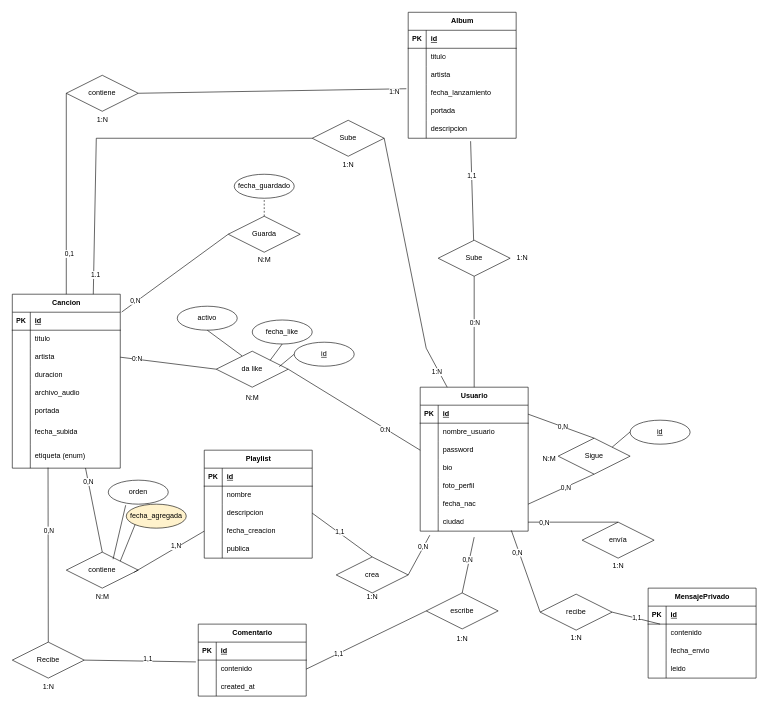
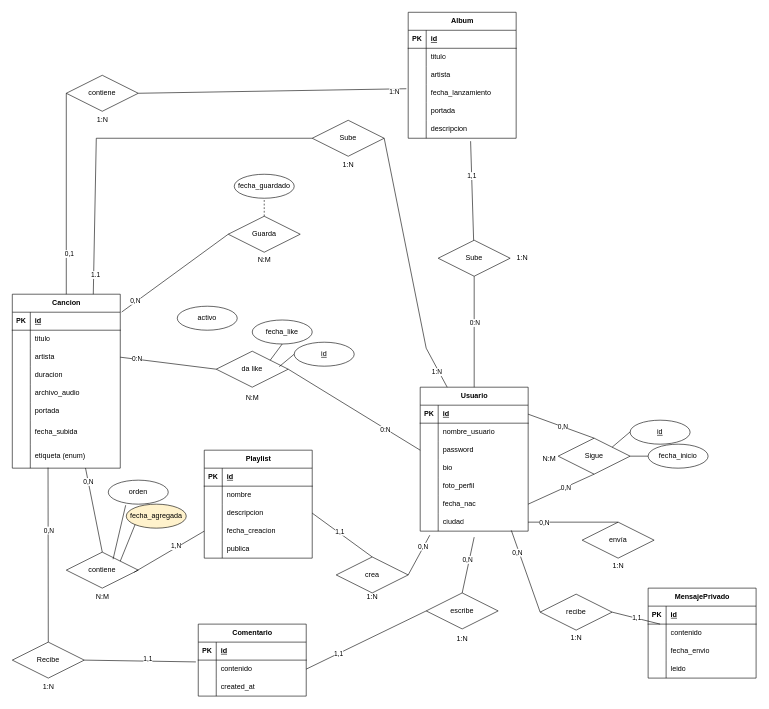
edge "activo" -- "da like": removed
edge "Sigue" -- "fecha_inicio": added
node "fecha_inicio": added
